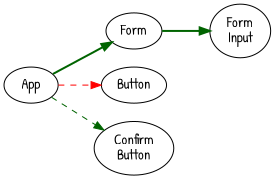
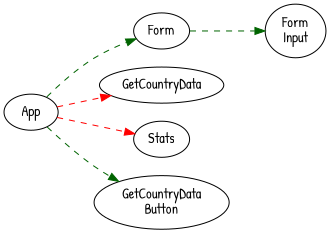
edge "Form" -> "Form Input": style bold -> dashed
edge "App" -> "Form": style bold -> dashed
node "Button": label "Button" -> "Stats"
node "GetCountryData": added
node "Confirm Button": label "Confirm Button" -> "GetCountryData Button"
